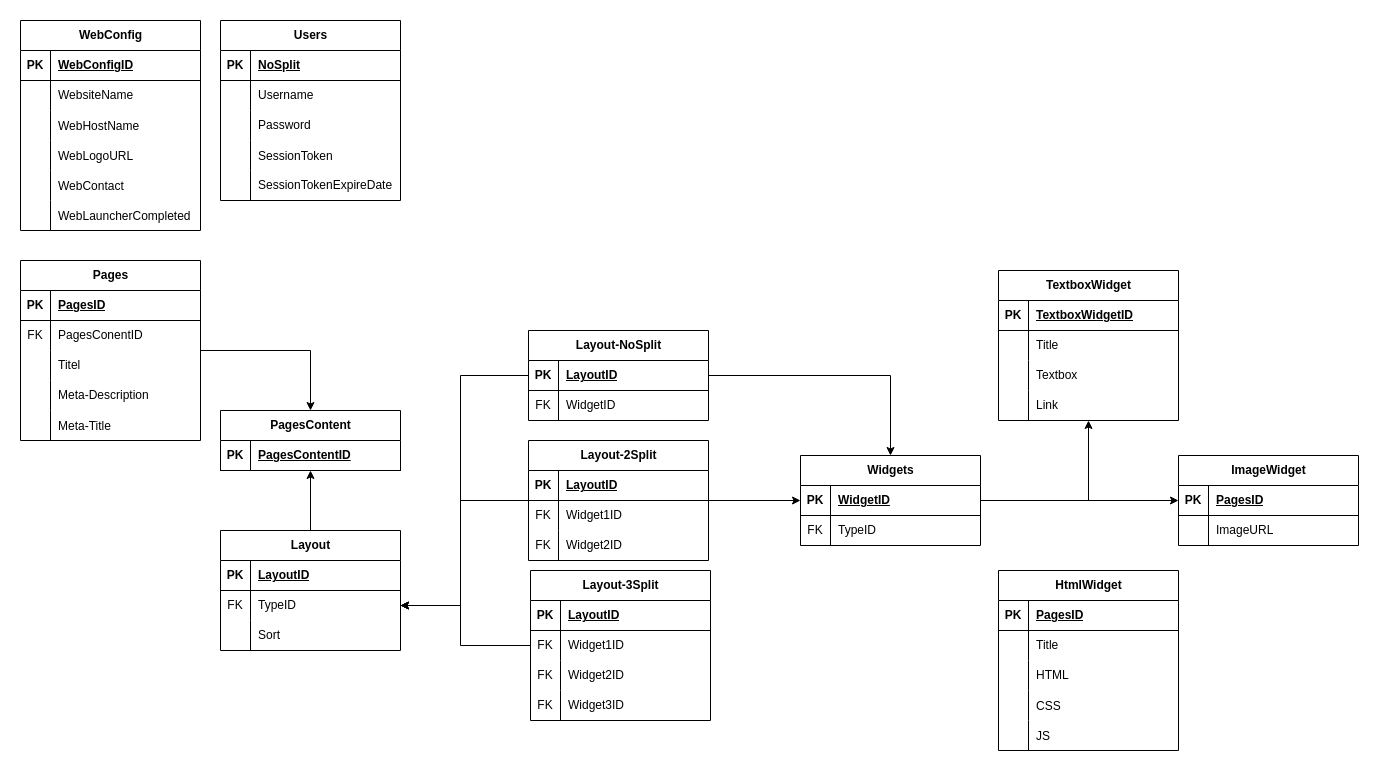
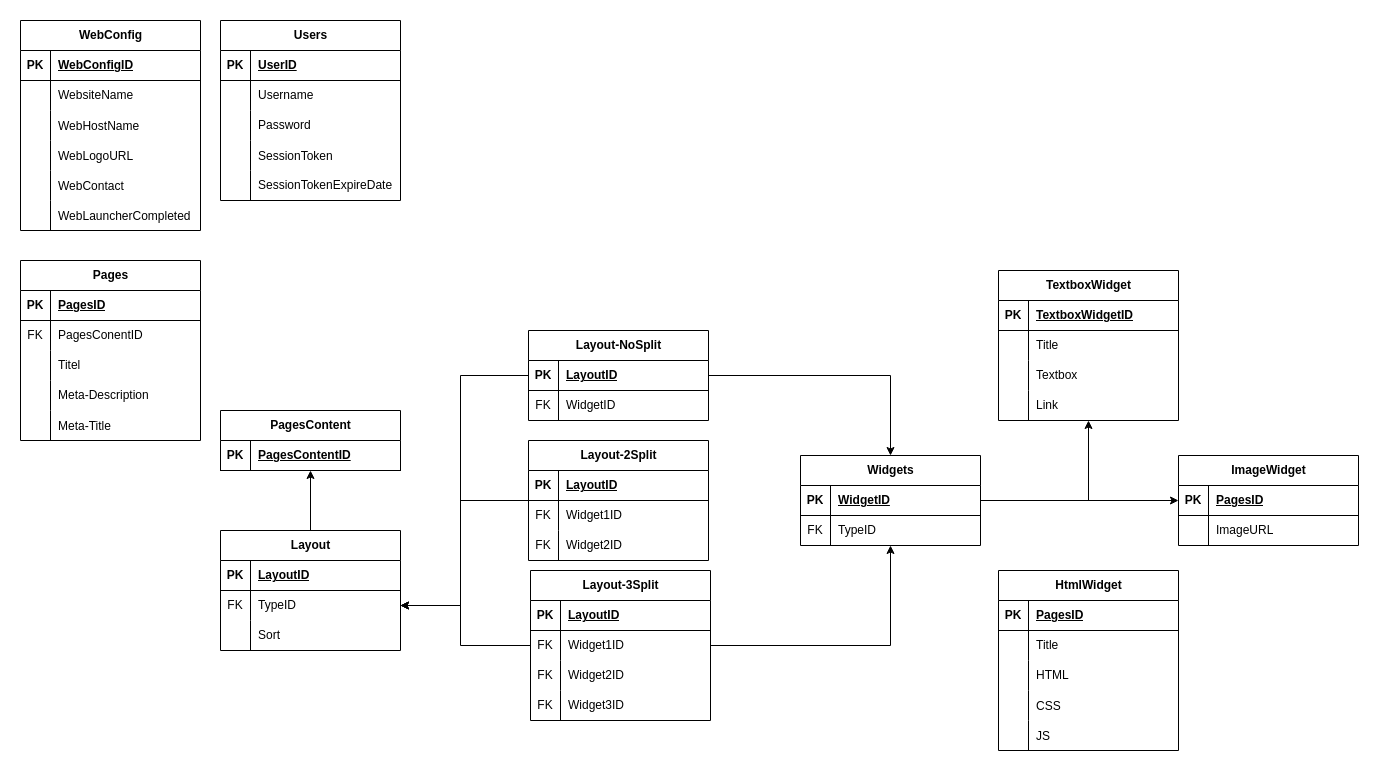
node "NoSplit": label "NoSplit" -> "UserID"
edge "Pages" -> "PagesContent": removed
edge "Layout-2Split" -> "Widgets": removed
edge "Layout-3Split" -> "Widgets": added
